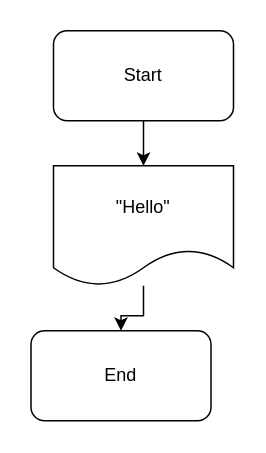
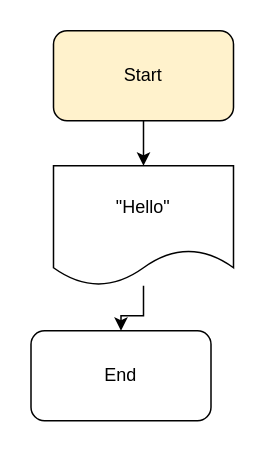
node "Start": fillcolor #ffffff -> #fff2cc
